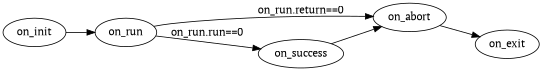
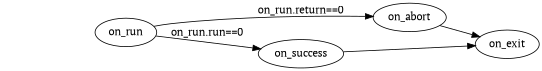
node "on_init": removed
edge "on_success" -> "on_abort": now "on_success" -> "on_exit"
